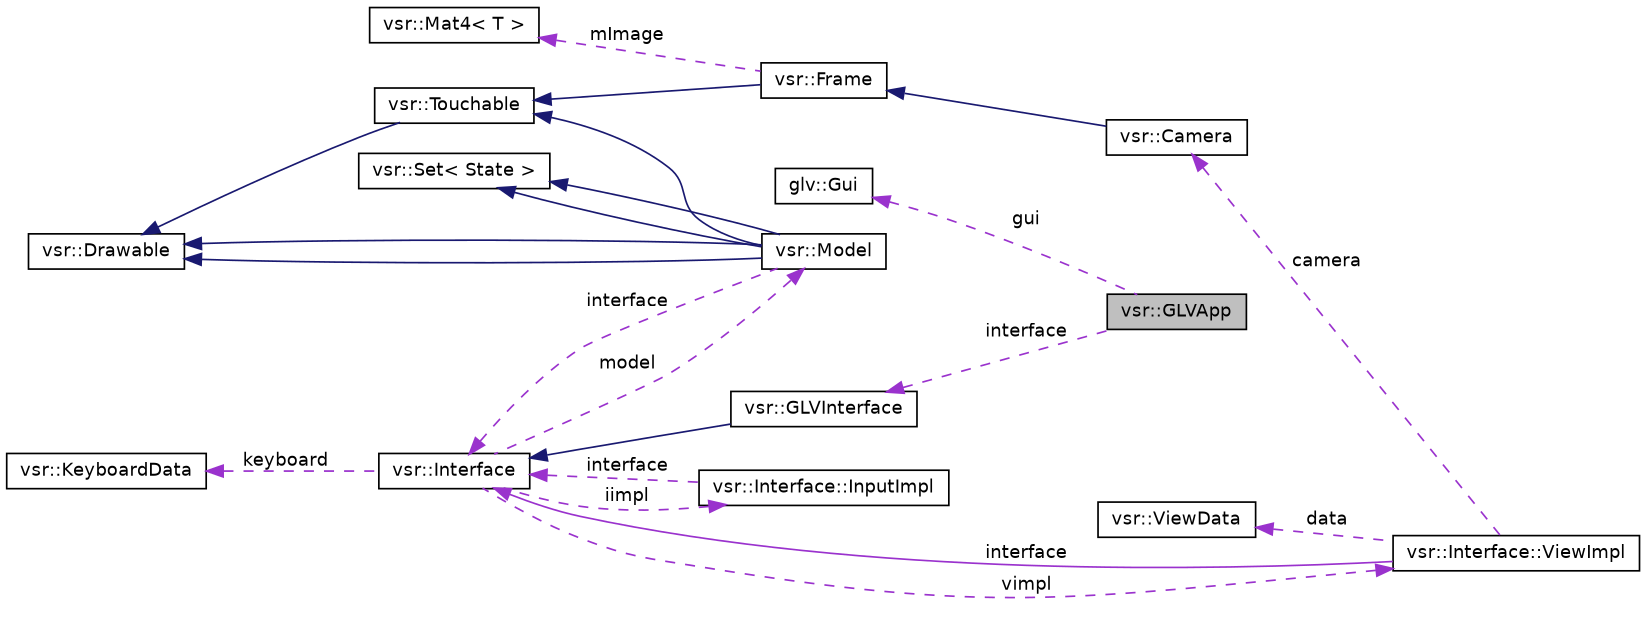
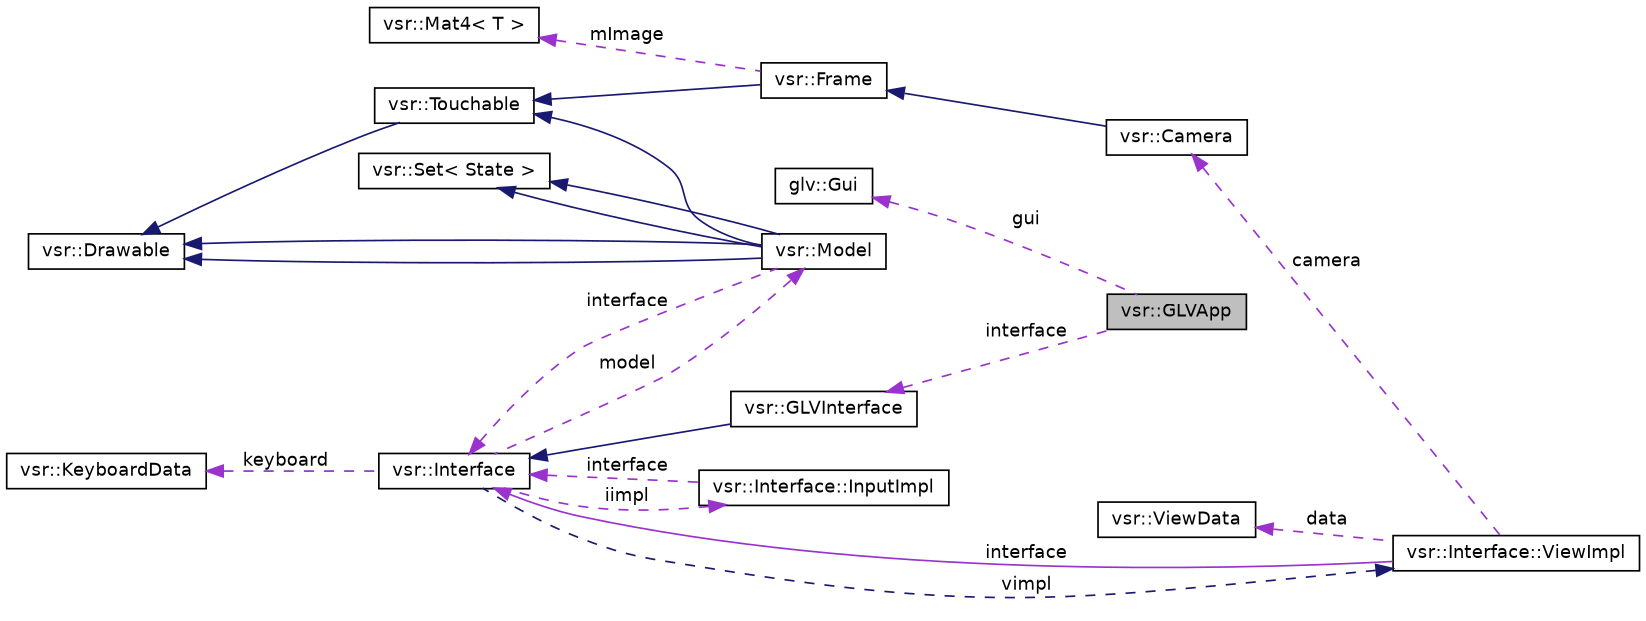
edge "vsr::Interface" -> "vsr::Interface::ViewImpl": color darkorchid3 -> midnightblue
